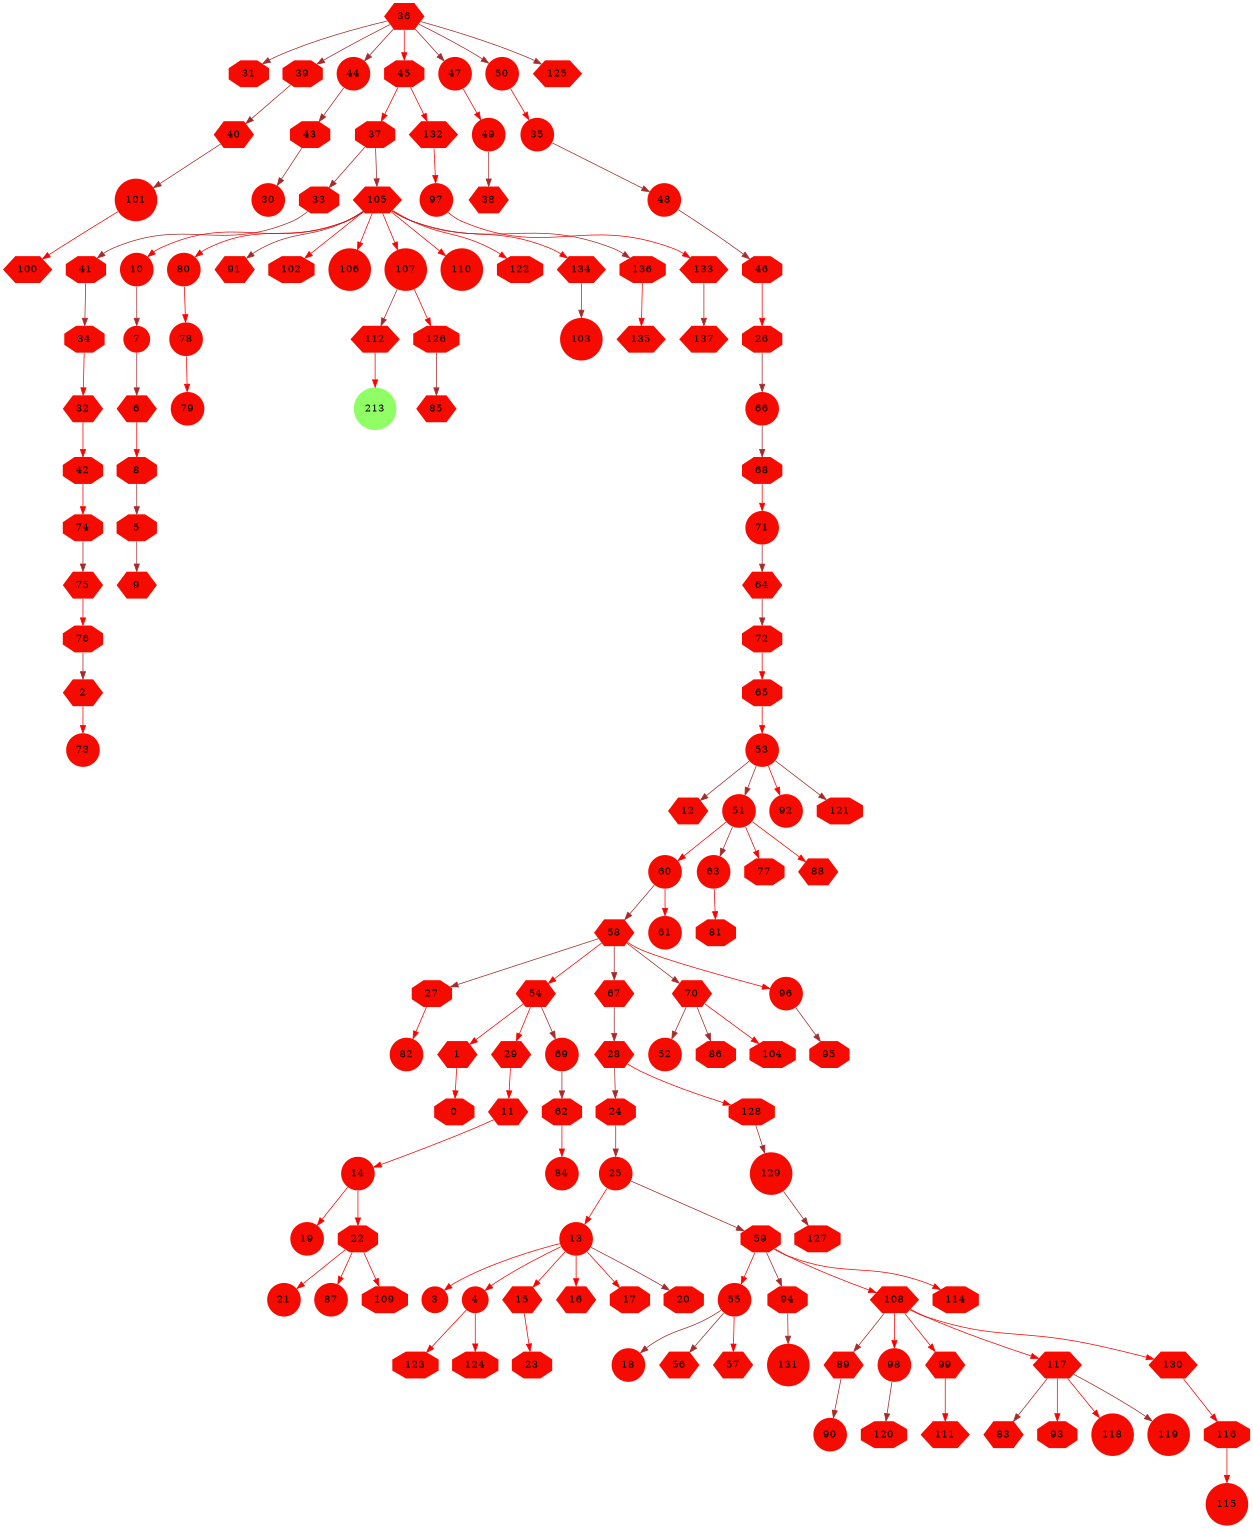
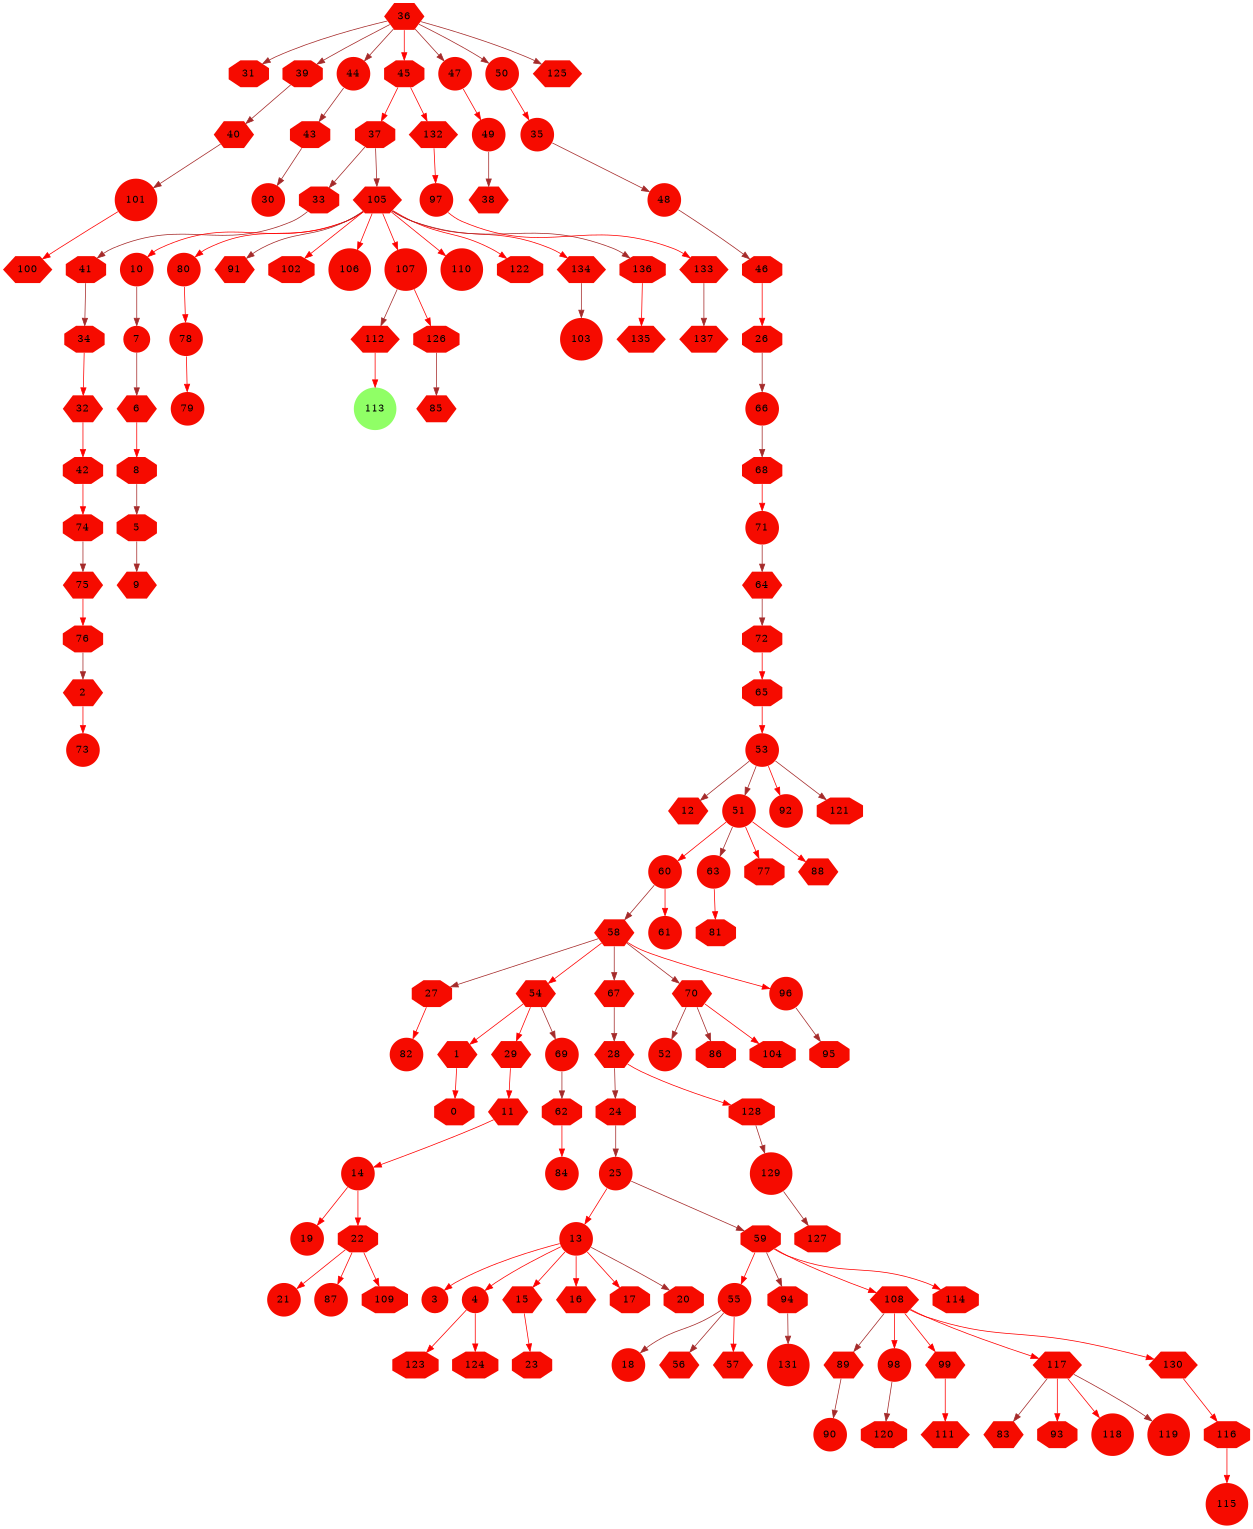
node "213": label "213" -> "113"
